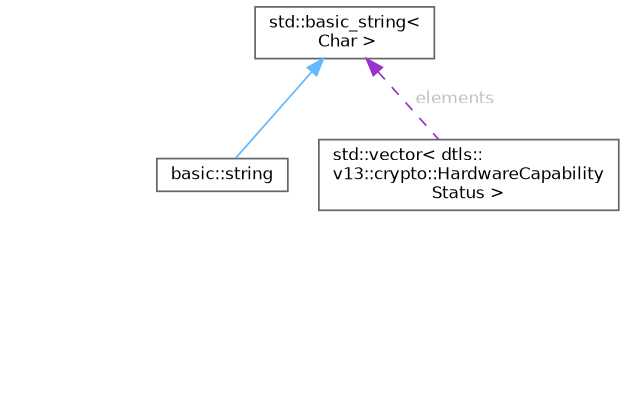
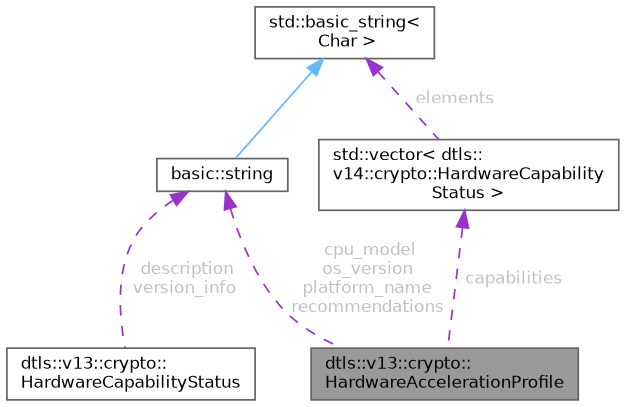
node "std::vector< dtls:: v13::crypto::HardwareCapability Status >": label "std::vector< dtls:: v13::crypto::HardwareCapability Status >" -> "std::vector< dtls:: v14::crypto::HardwareCapability Status >"
node "dtls::v13::crypto:: HardwareCapabilityStatus": added
node "dtls::v13::crypto:: HardwareAccelerationProfile": added
